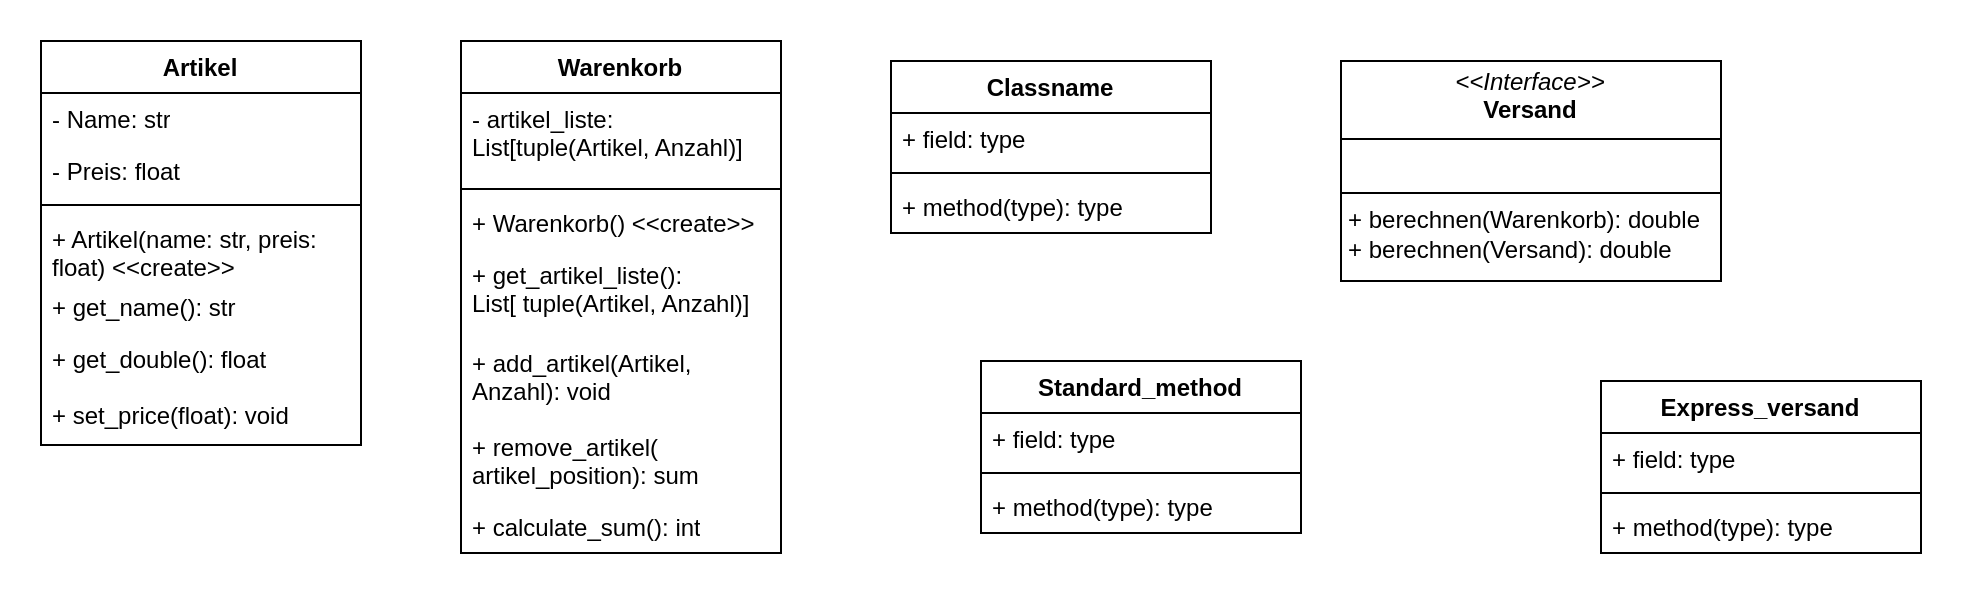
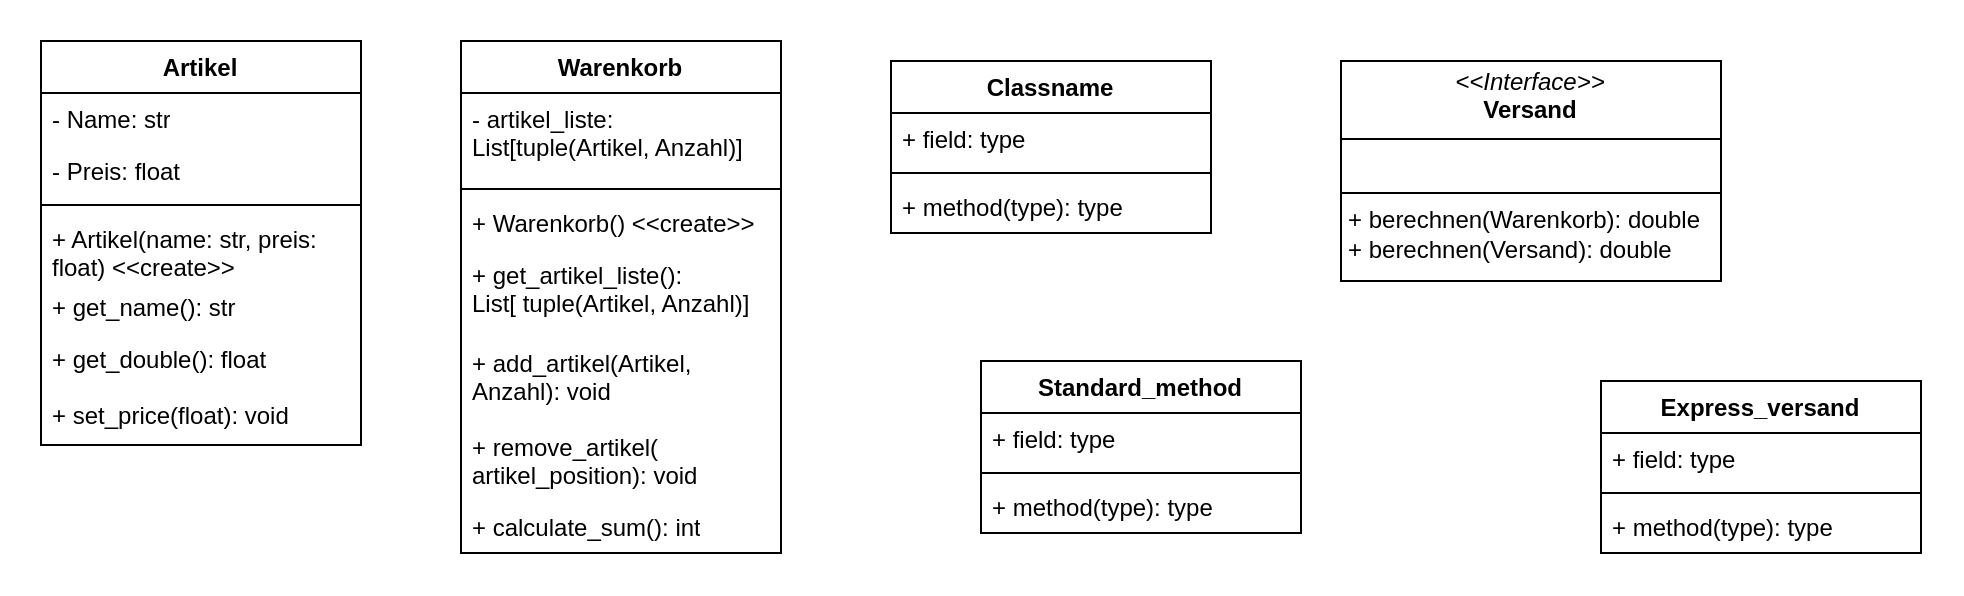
node "+ remove_artikel( artikel_position): sum": label "+ remove_artikel( artikel_position): sum" -> "+ remove_artikel( artikel_position): void"
